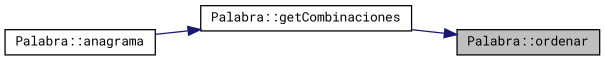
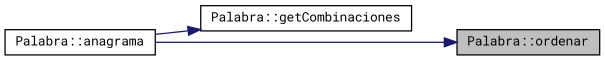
edge "Palabra::getCombinaciones" -> "Palabra::ordenar": now "Palabra::anagrama" -> "Palabra::ordenar"
